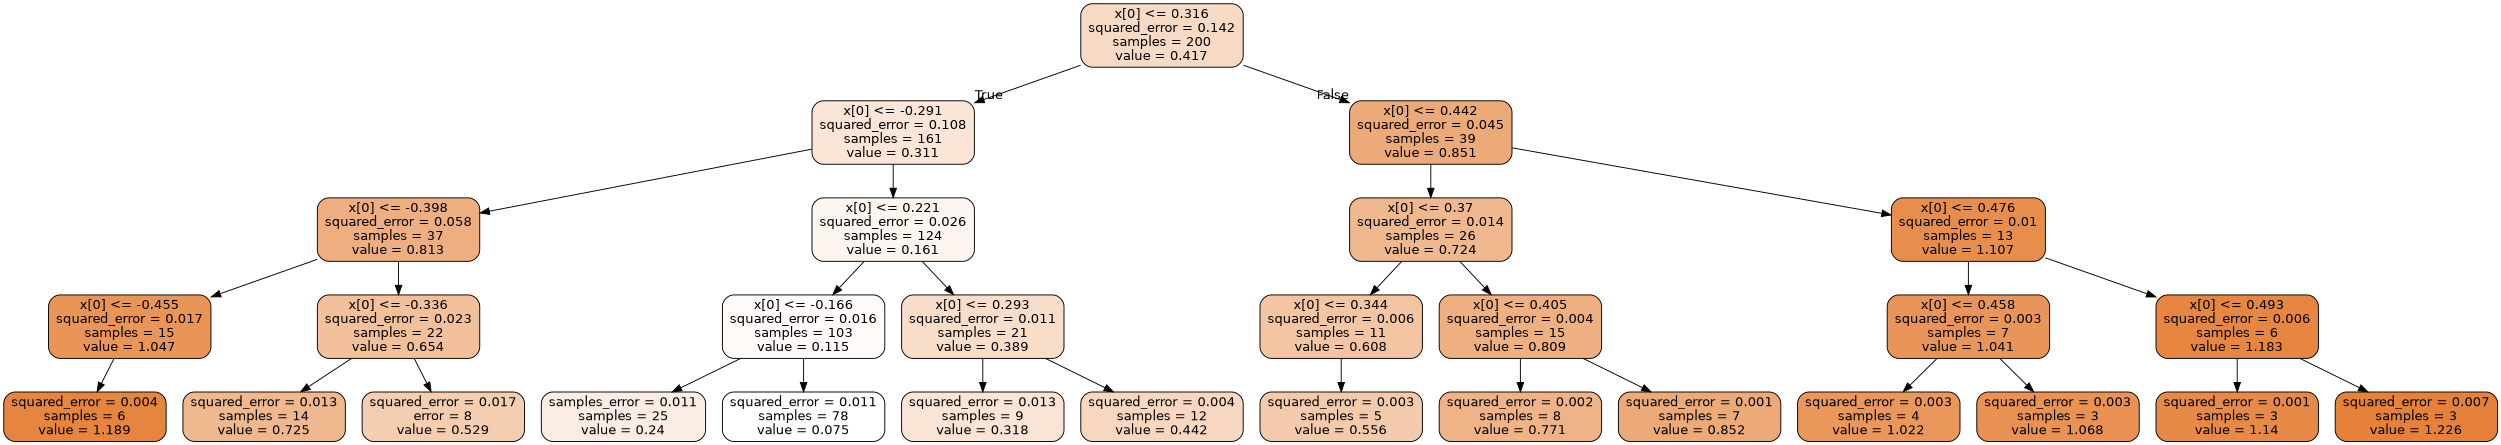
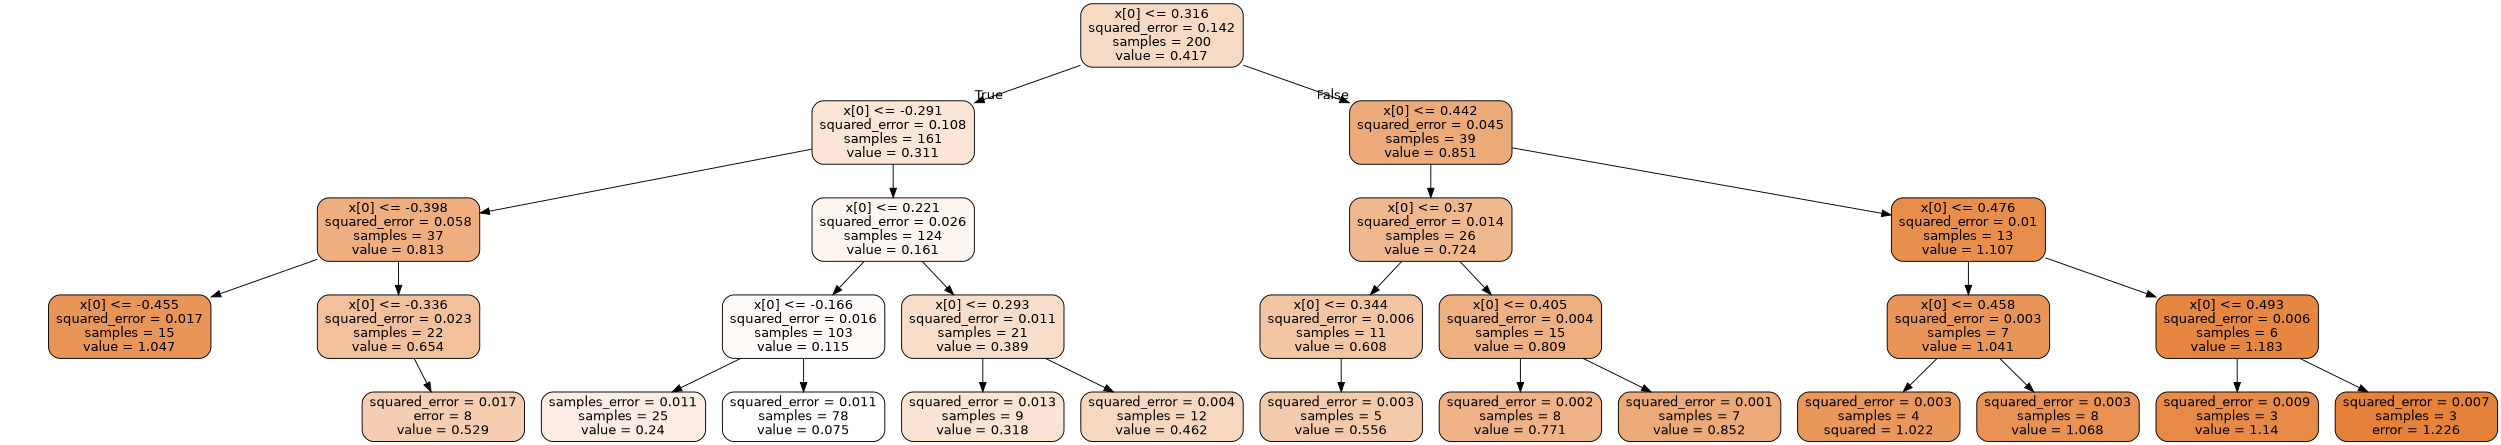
node "squared_error = 0.004 samples = 6 value = 1.189": removed
node "squared_error = 0.013 samples = 14 value = 0.725": removed
node "squared_error = 0.004 samples = 12 value = 0.442": label "squared_error = 0.004 samples = 12 value = 0.442" -> "squared_error = 0.004 samples = 12 value = 0.462"
node "squared_error = 0.003 samples = 4 value = 1.022": label "squared_error = 0.003 samples = 4 value = 1.022" -> "squared_error = 0.003 samples = 4 squared = 1.022"
node "squared_error = 0.003 samples = 3 value = 1.068": label "squared_error = 0.003 samples = 3 value = 1.068" -> "squared_error = 0.003 samples = 8 value = 1.068"
node "squared_error = 0.001 samples = 3 value = 1.14": label "squared_error = 0.001 samples = 3 value = 1.14" -> "squared_error = 0.009 samples = 3 value = 1.14"
node "squared_error = 0.007 samples = 3 value = 1.226": label "squared_error = 0.007 samples = 3 value = 1.226" -> "squared_error = 0.007 samples = 3 error = 1.226"
